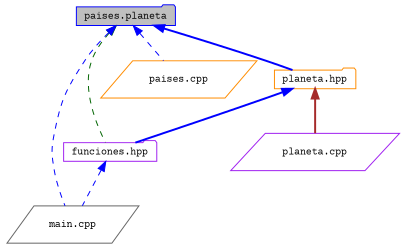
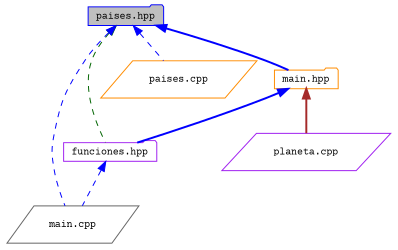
node "paises.planeta": label "paises.planeta" -> "paises.hpp"
node "planeta.hpp": label "planeta.hpp" -> "main.hpp"
